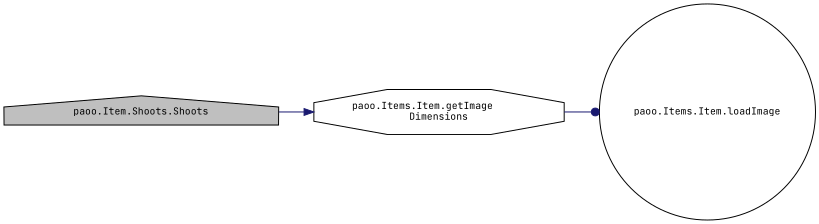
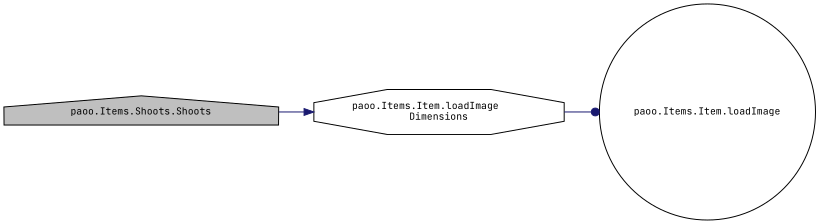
node "paoo.Item.Shoots.Shoots": label "paoo.Item.Shoots.Shoots" -> "paoo.Items.Shoots.Shoots"
node "paoo.Items.Item.getImage Dimensions": label "paoo.Items.Item.getImage Dimensions" -> "paoo.Items.Item.loadImage Dimensions"
